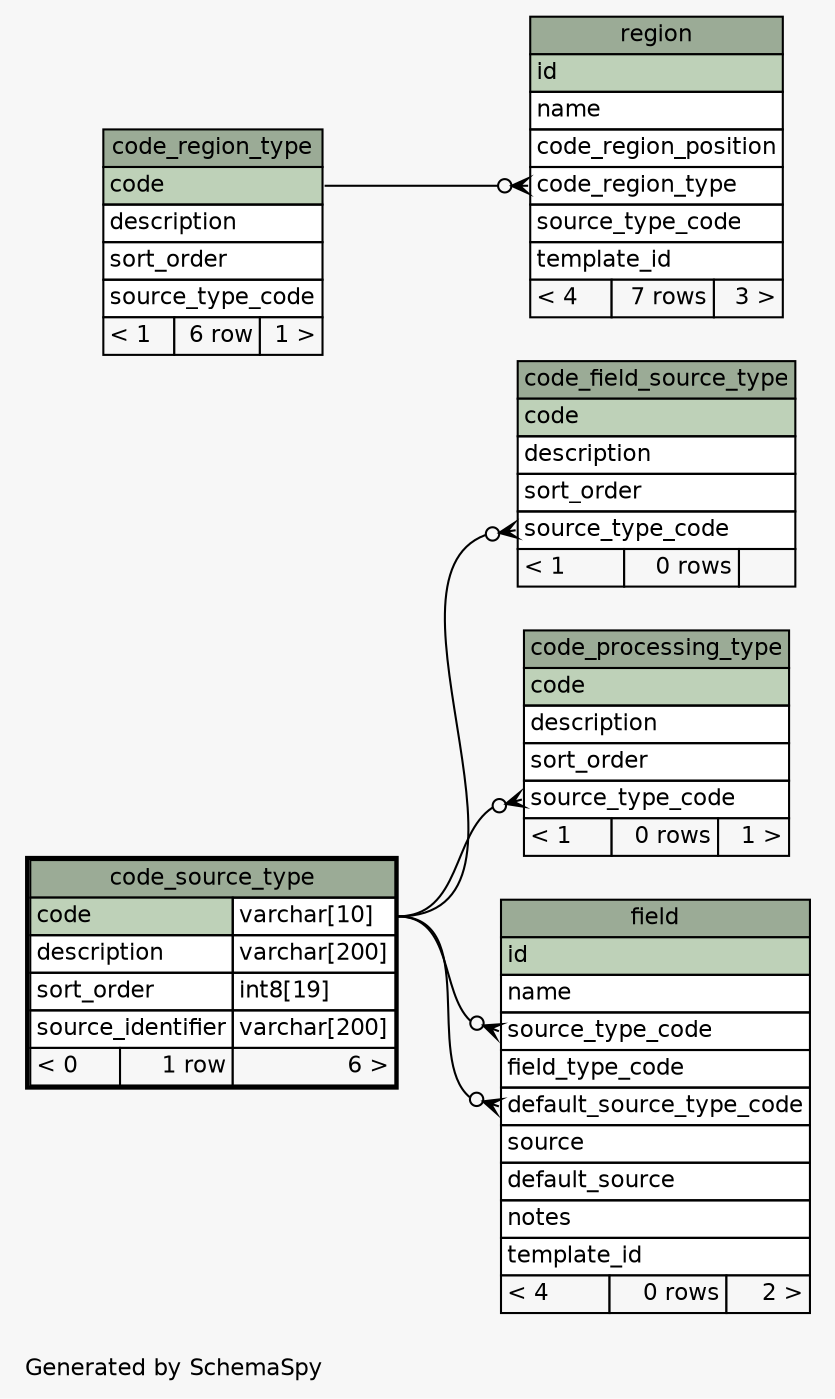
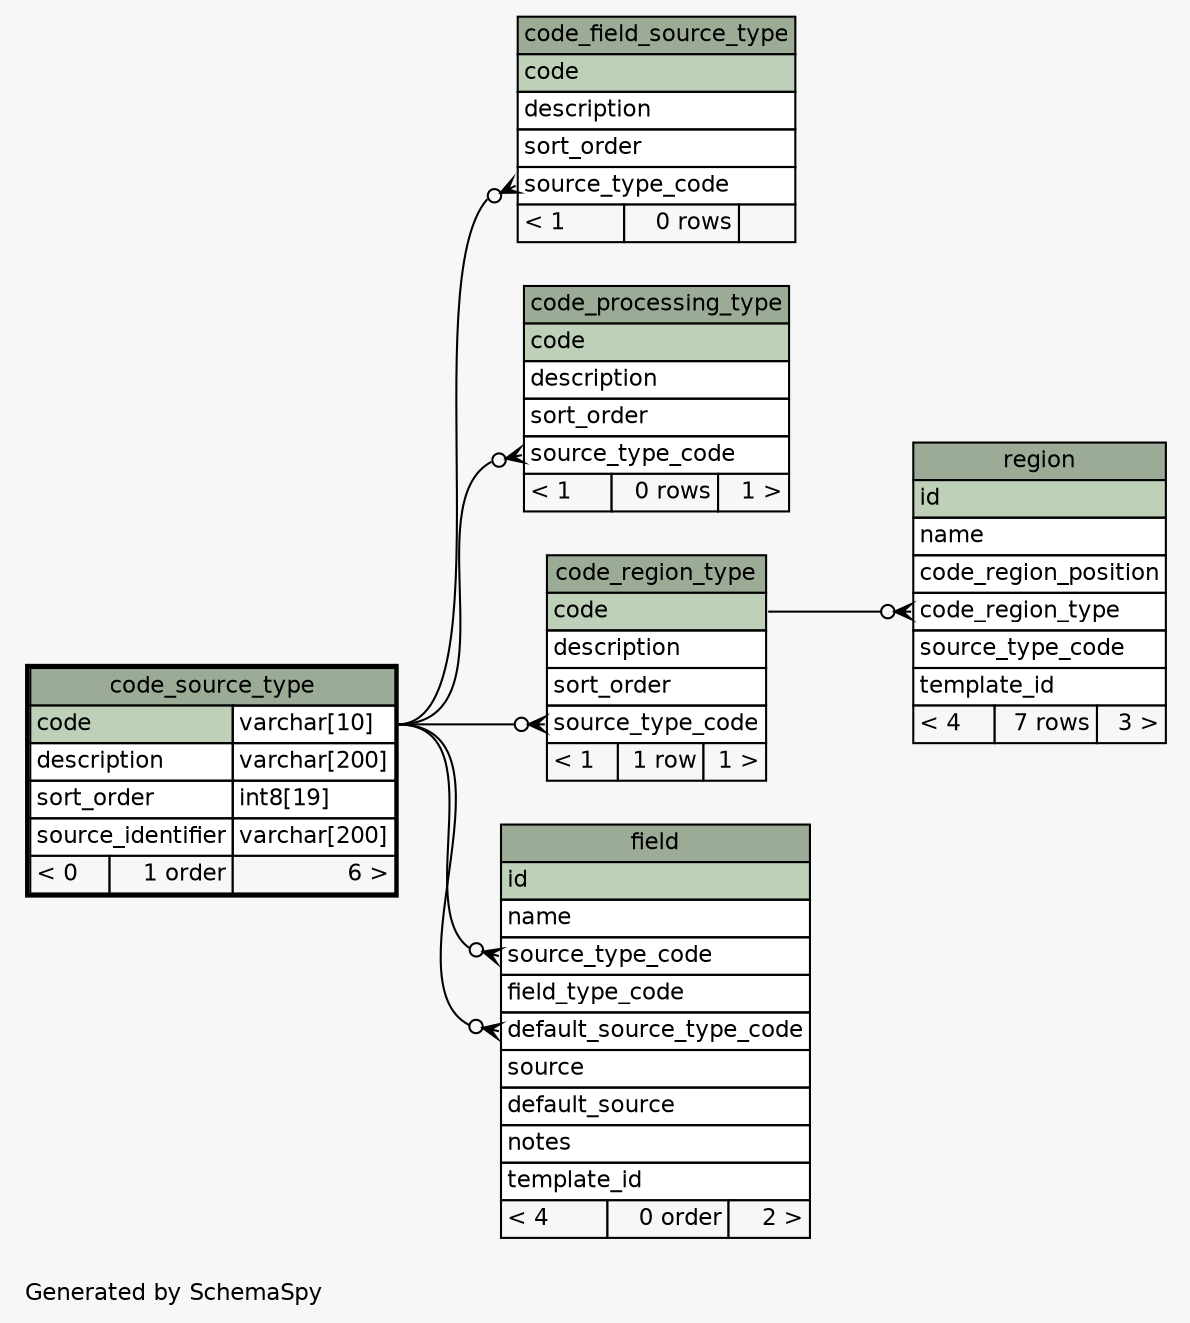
node "code_region_type": text "6 row" -> "1 row"
edge "code_source_type" -> "code_region_type": added
node "code_source_type": text "1 row" -> "1 order"
node "field": text "0 rows" -> "0 order"
